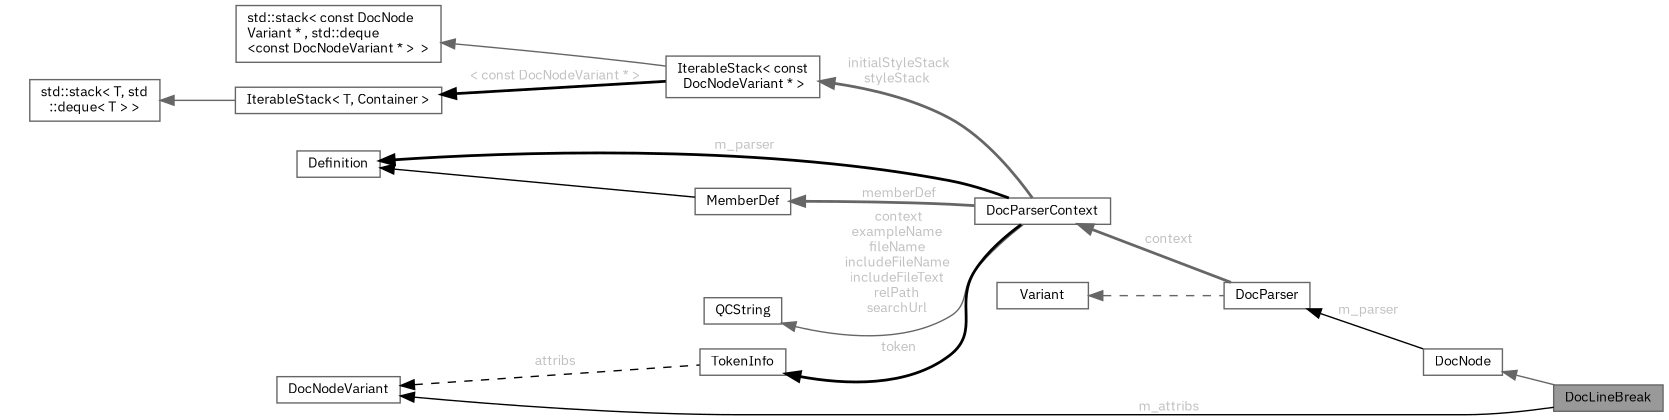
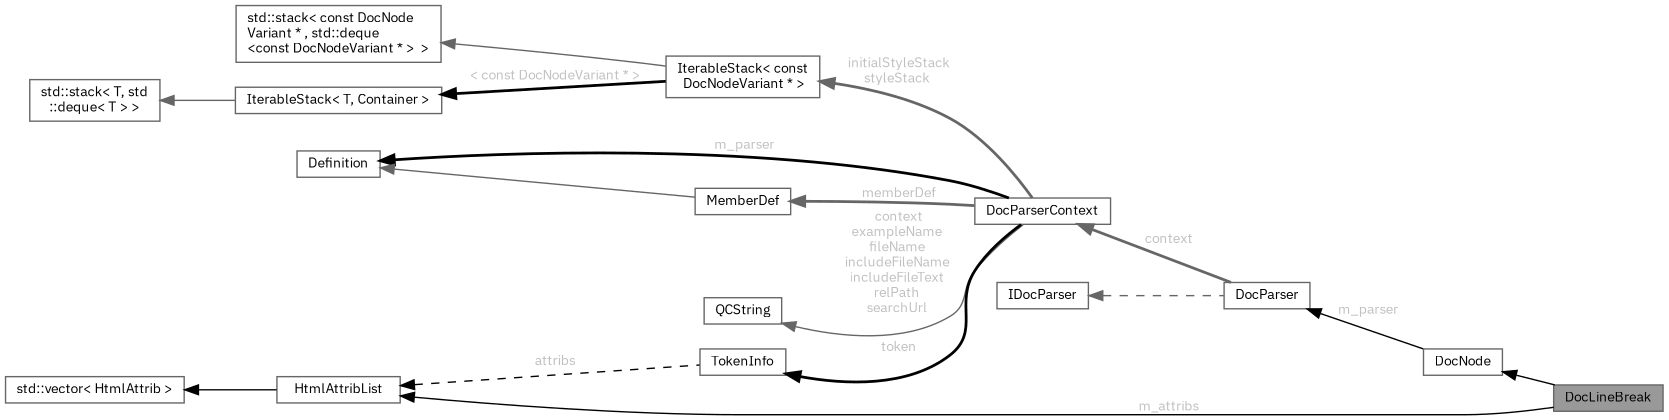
edge "MemberDef" -> "Definition": color black -> gray40
node "Variant": label "Variant" -> "IDocParser"
edge "DocLineBreak" -> "DocNode": color gray40 -> black
node "std::vector< HtmlAttrib >": added
node "DocNodeVariant": label "DocNodeVariant" -> "HtmlAttribList"
